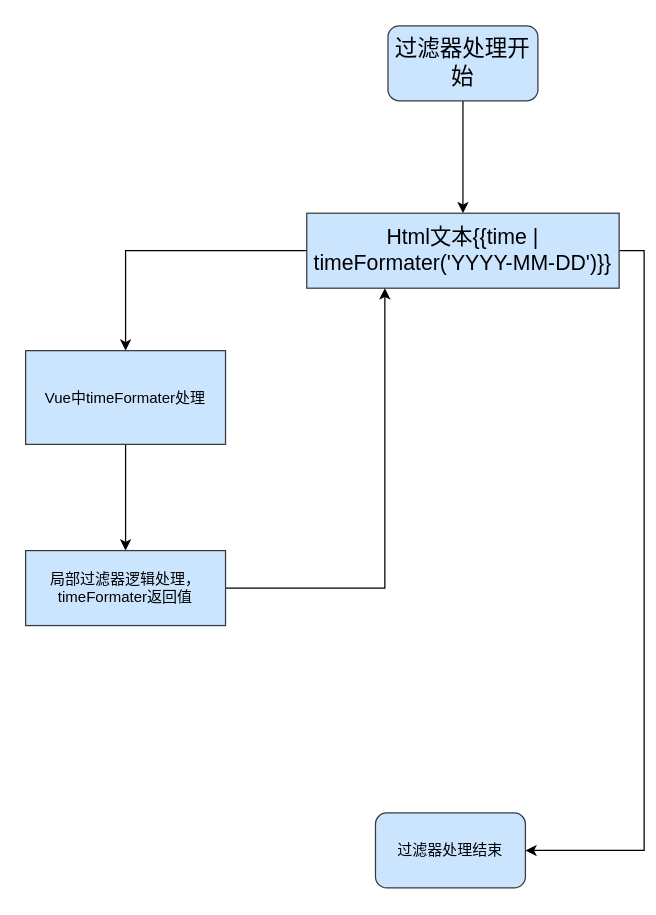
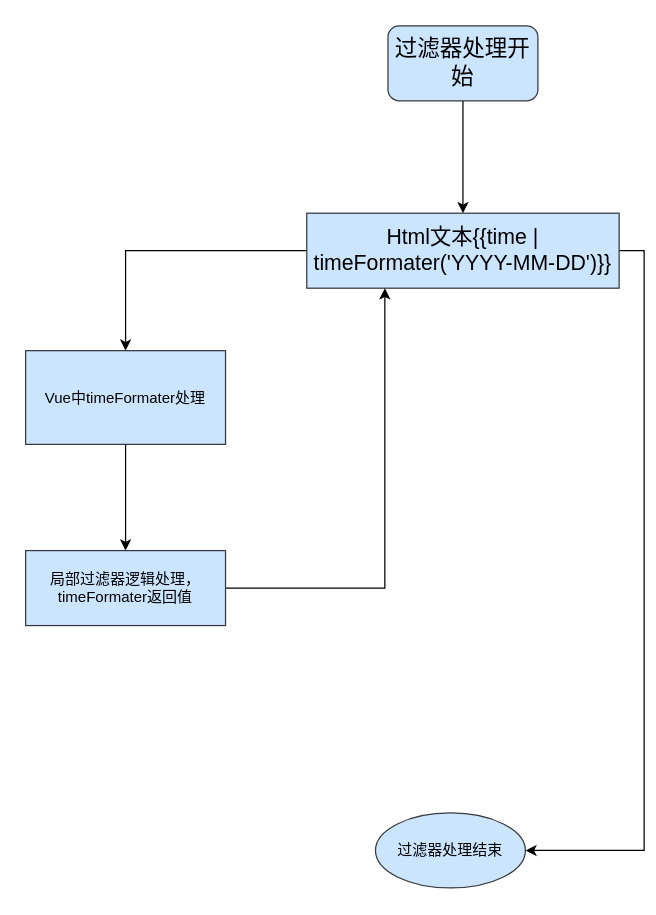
node "过滤器处理结束": shape rounded rectangle -> ellipse
